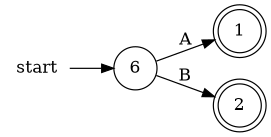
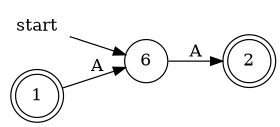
edge "6" -> "1": reversed
edge "6" -> "2": label "B" -> "A"
